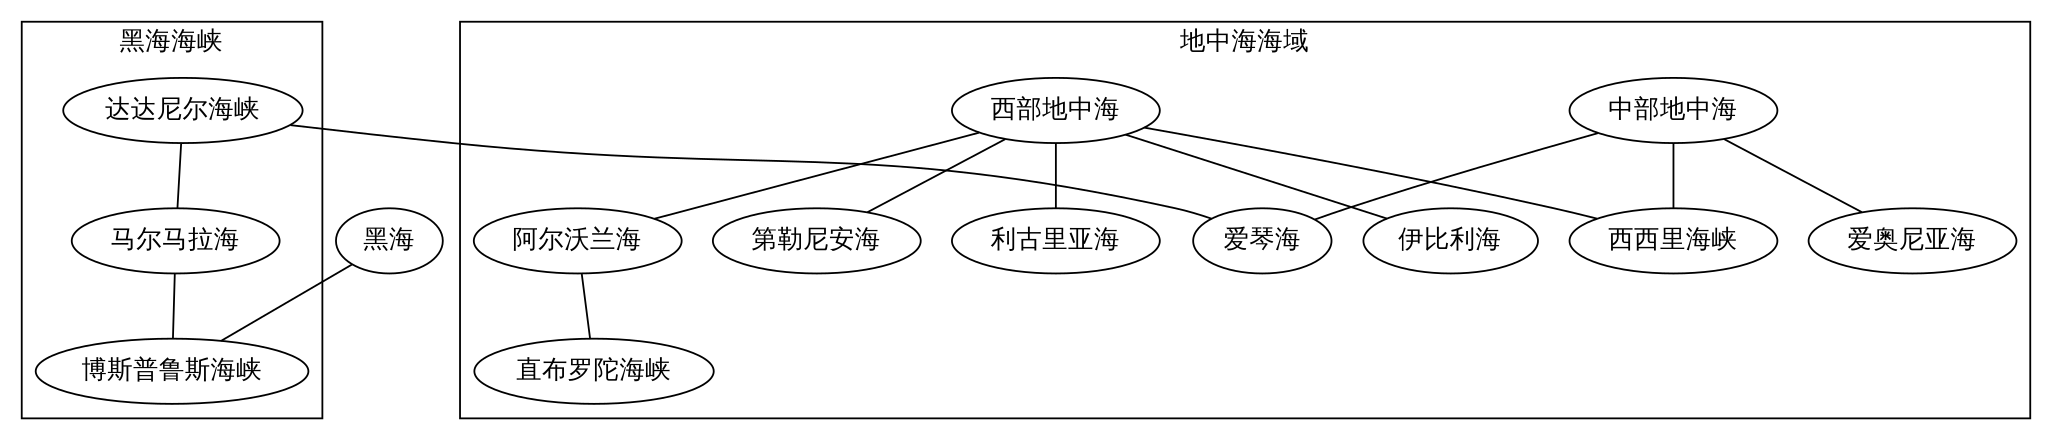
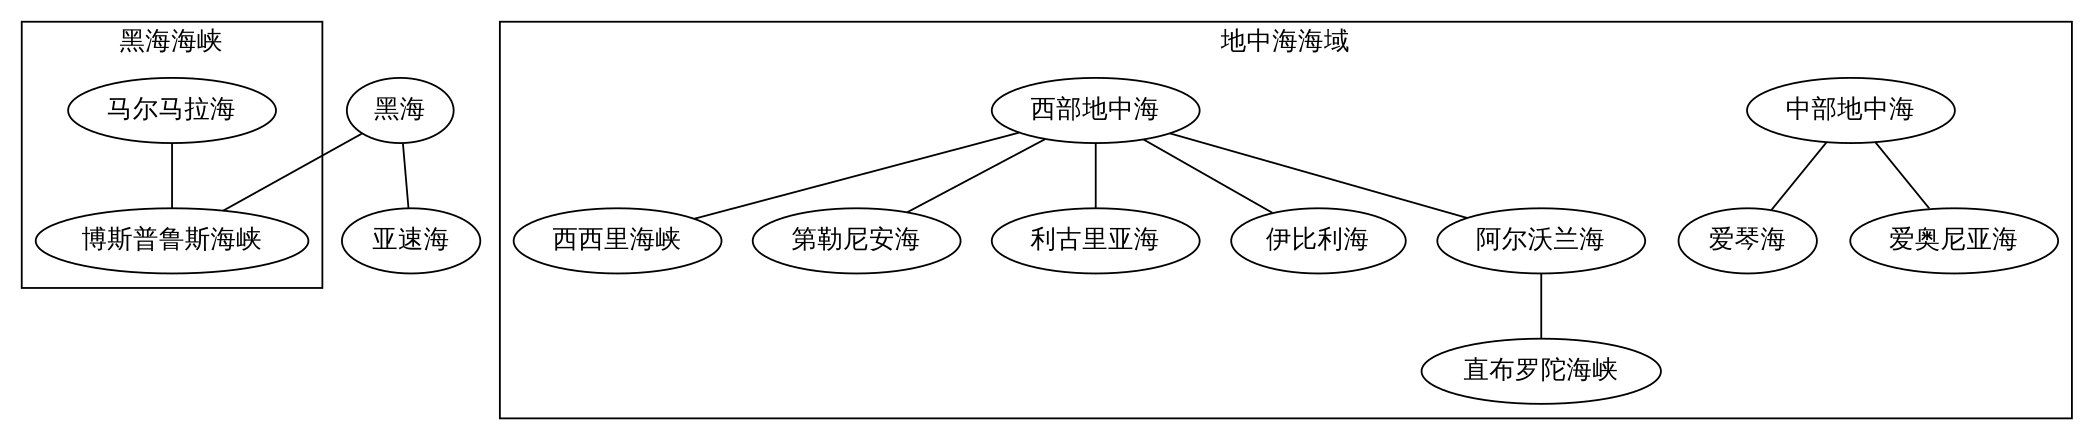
node "达达尼尔海峡": removed
edge "中部地中海" -- "西西里海峡": removed
node "亚速海": added
